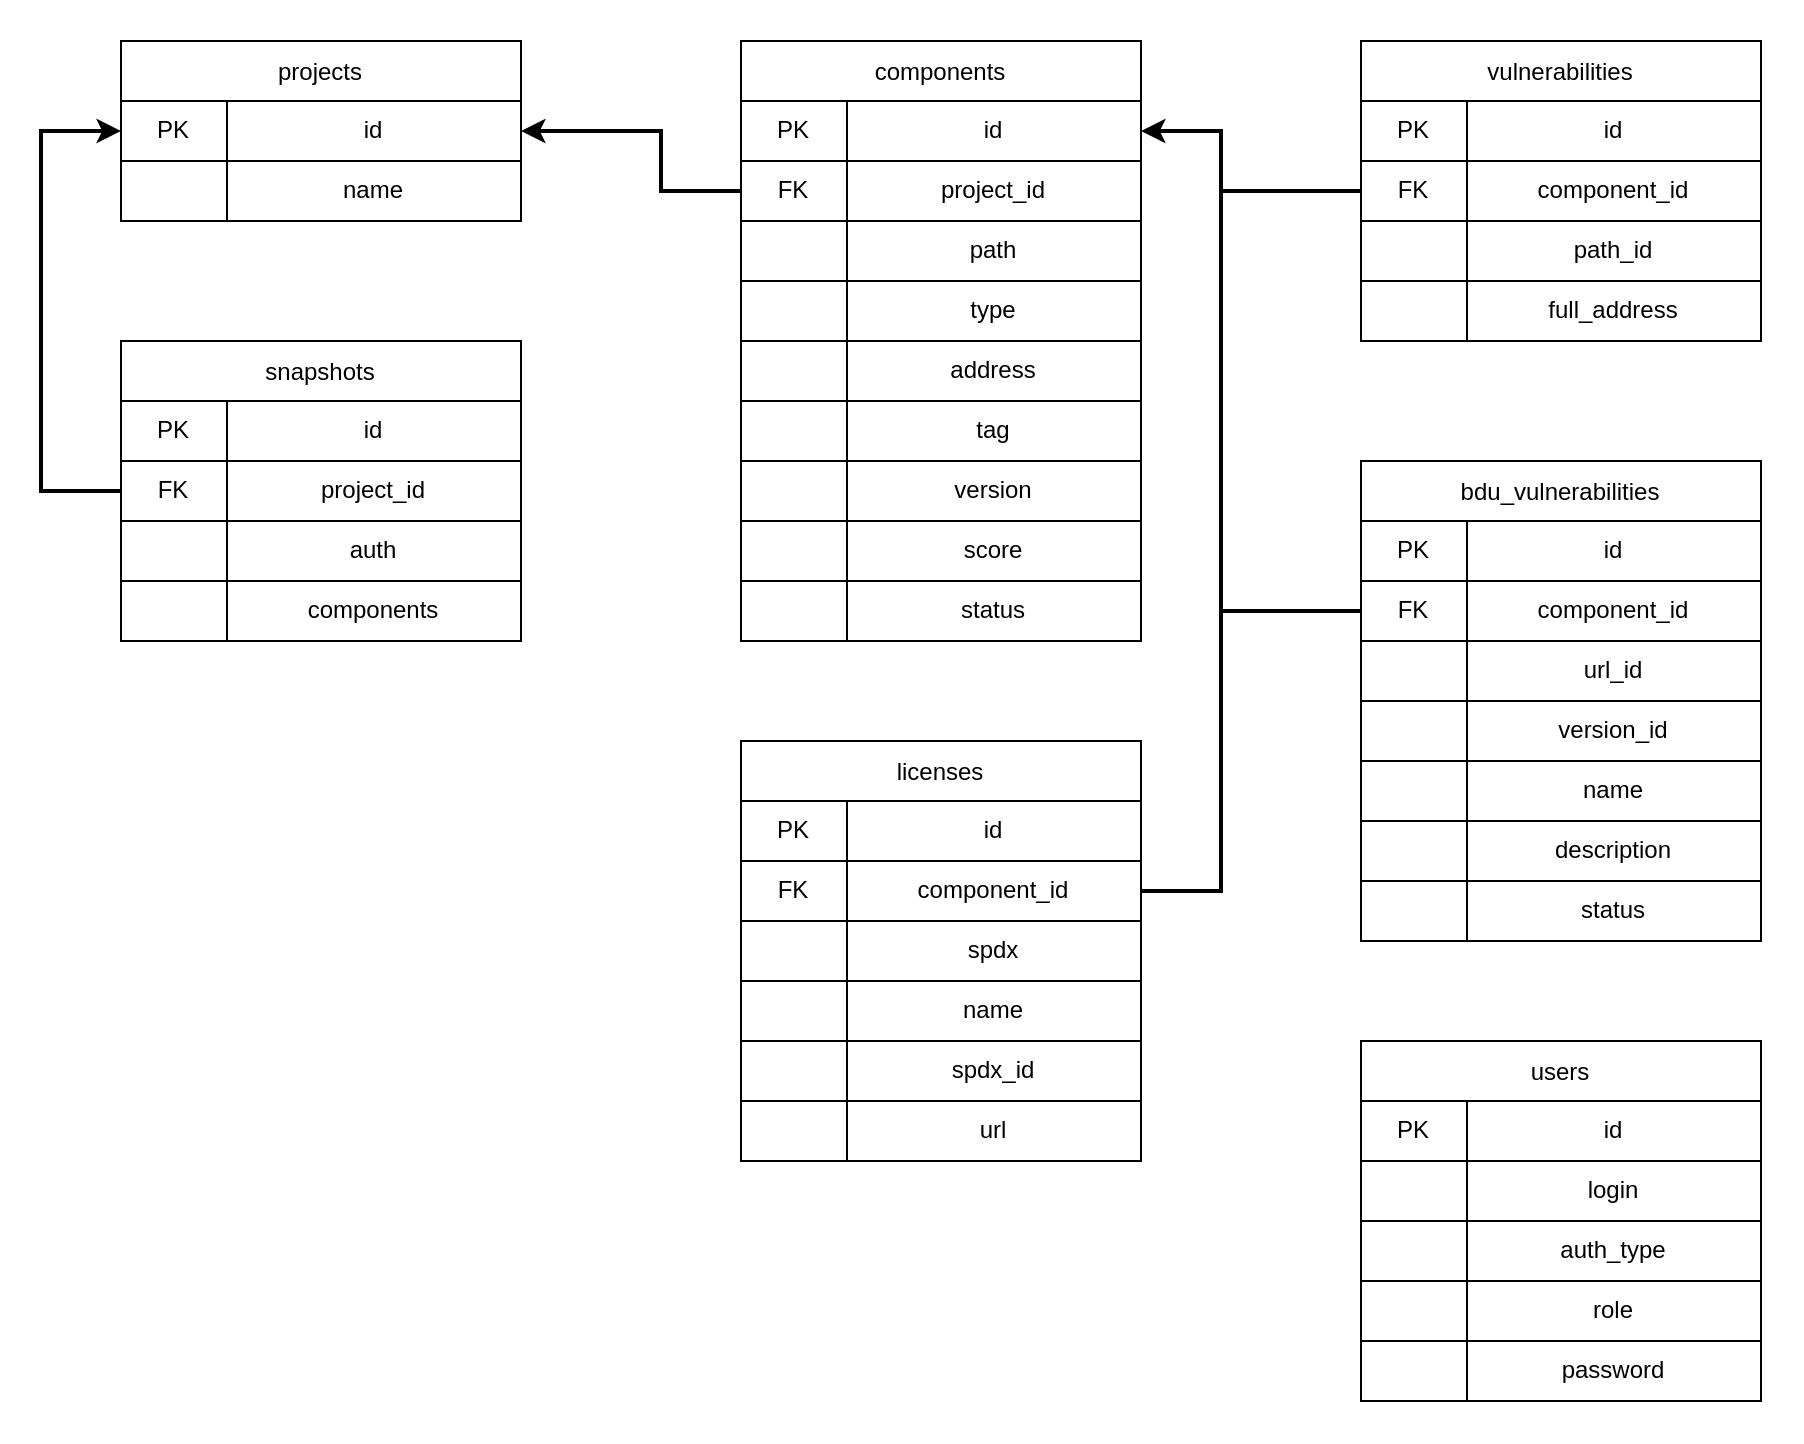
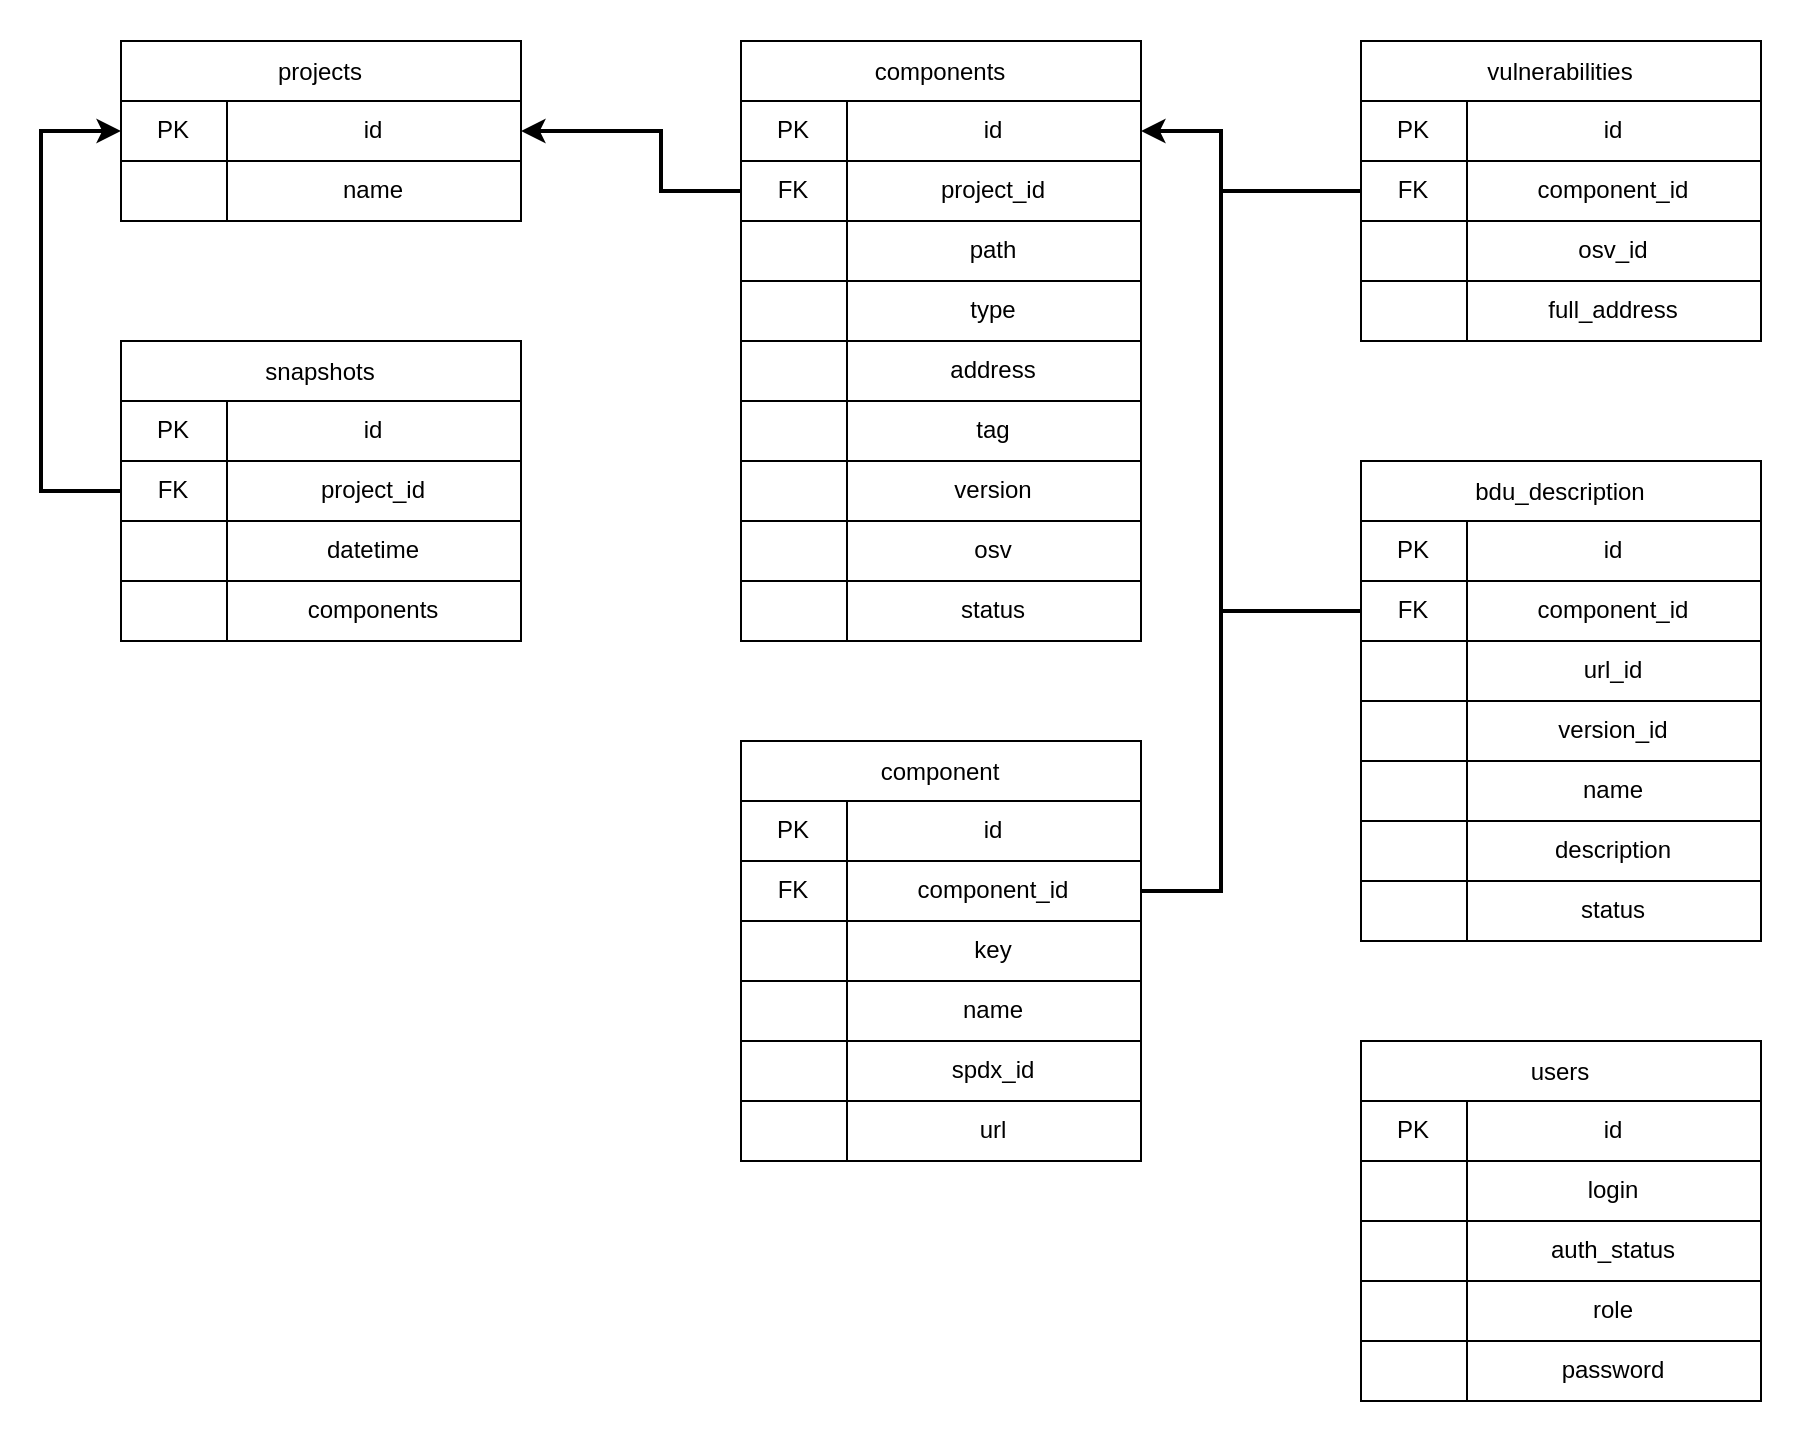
node "path_id": label "path_id" -> "osv_id"
node "bdu_vulnerabilities": label "bdu_vulnerabilities" -> "bdu_description"
node "auth": label "auth" -> "datetime"
node "score": label "score" -> "osv"
node "licenses": label "licenses" -> "component"
node "spdx": label "spdx" -> "key"
node "auth_type": label "auth_type" -> "auth_status"
